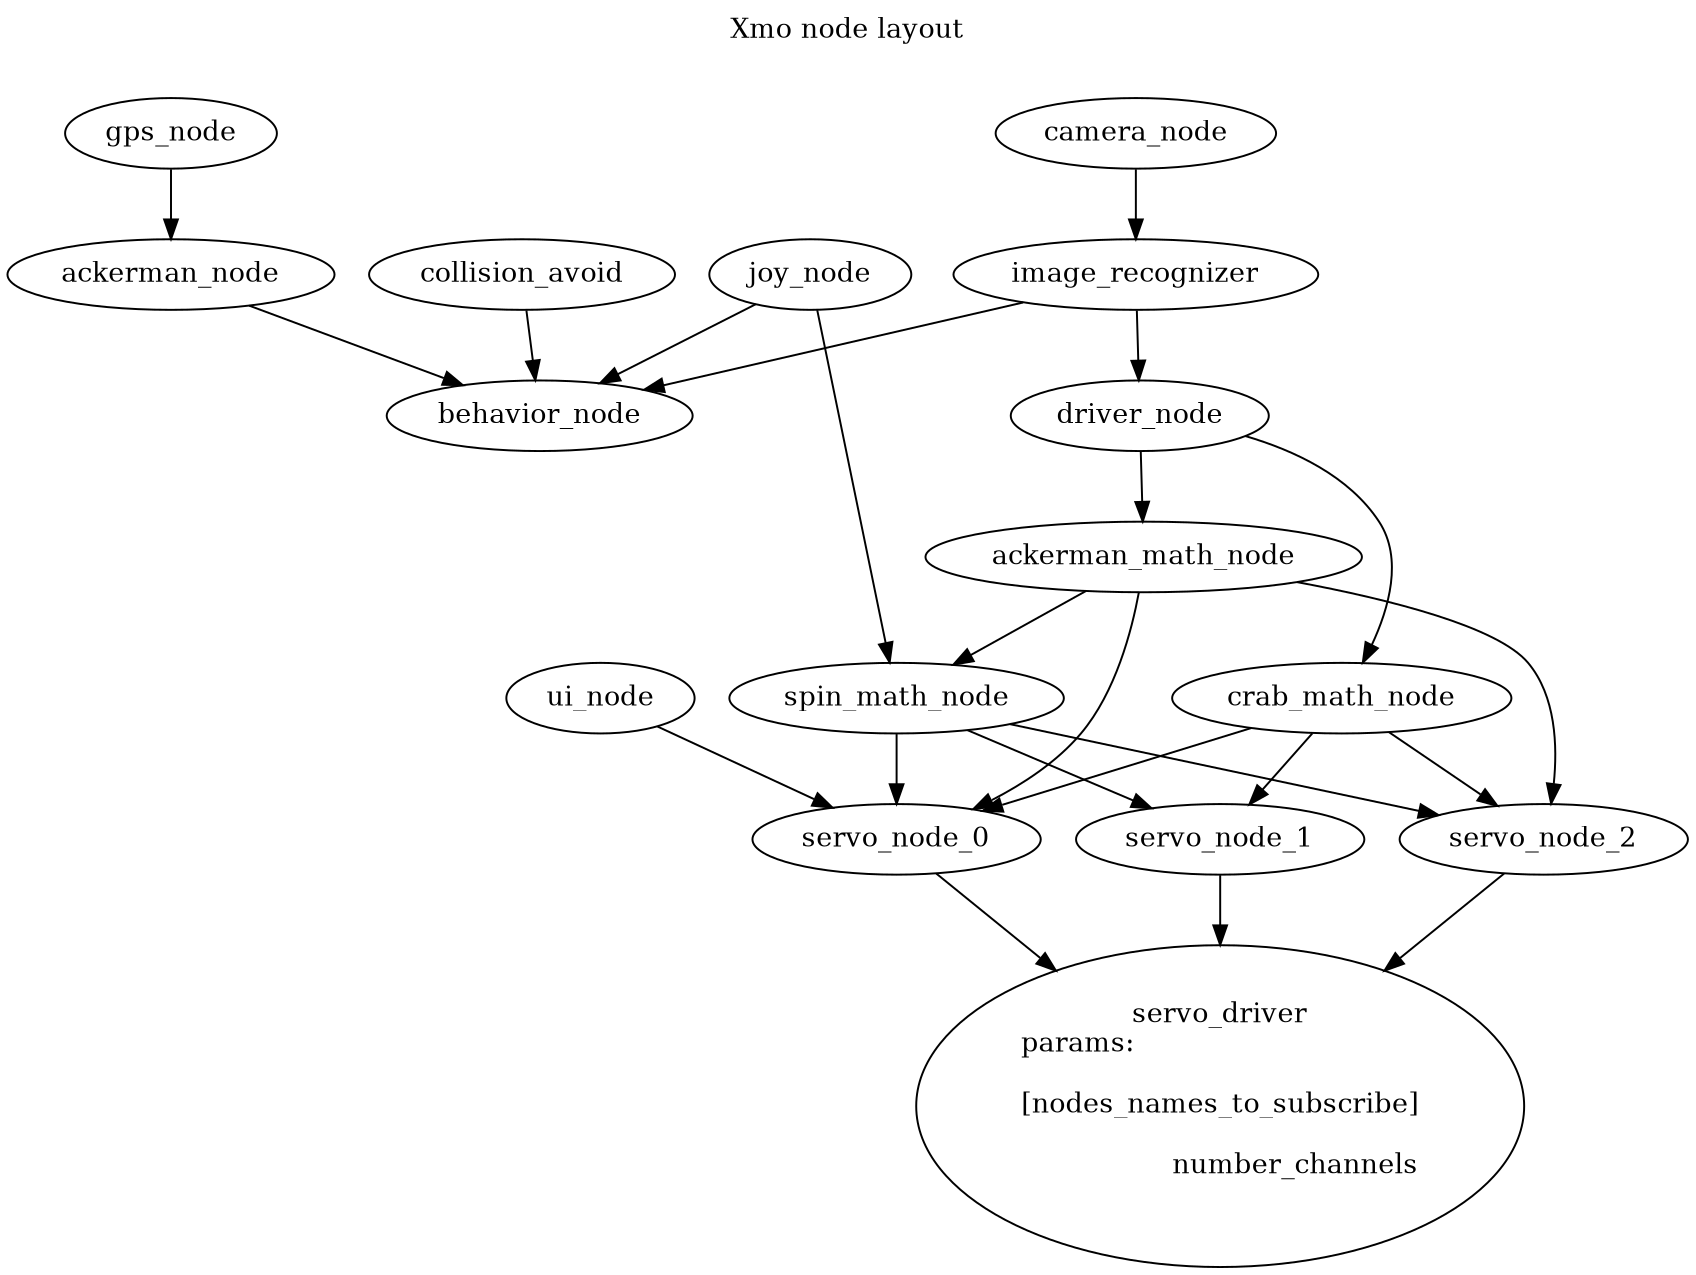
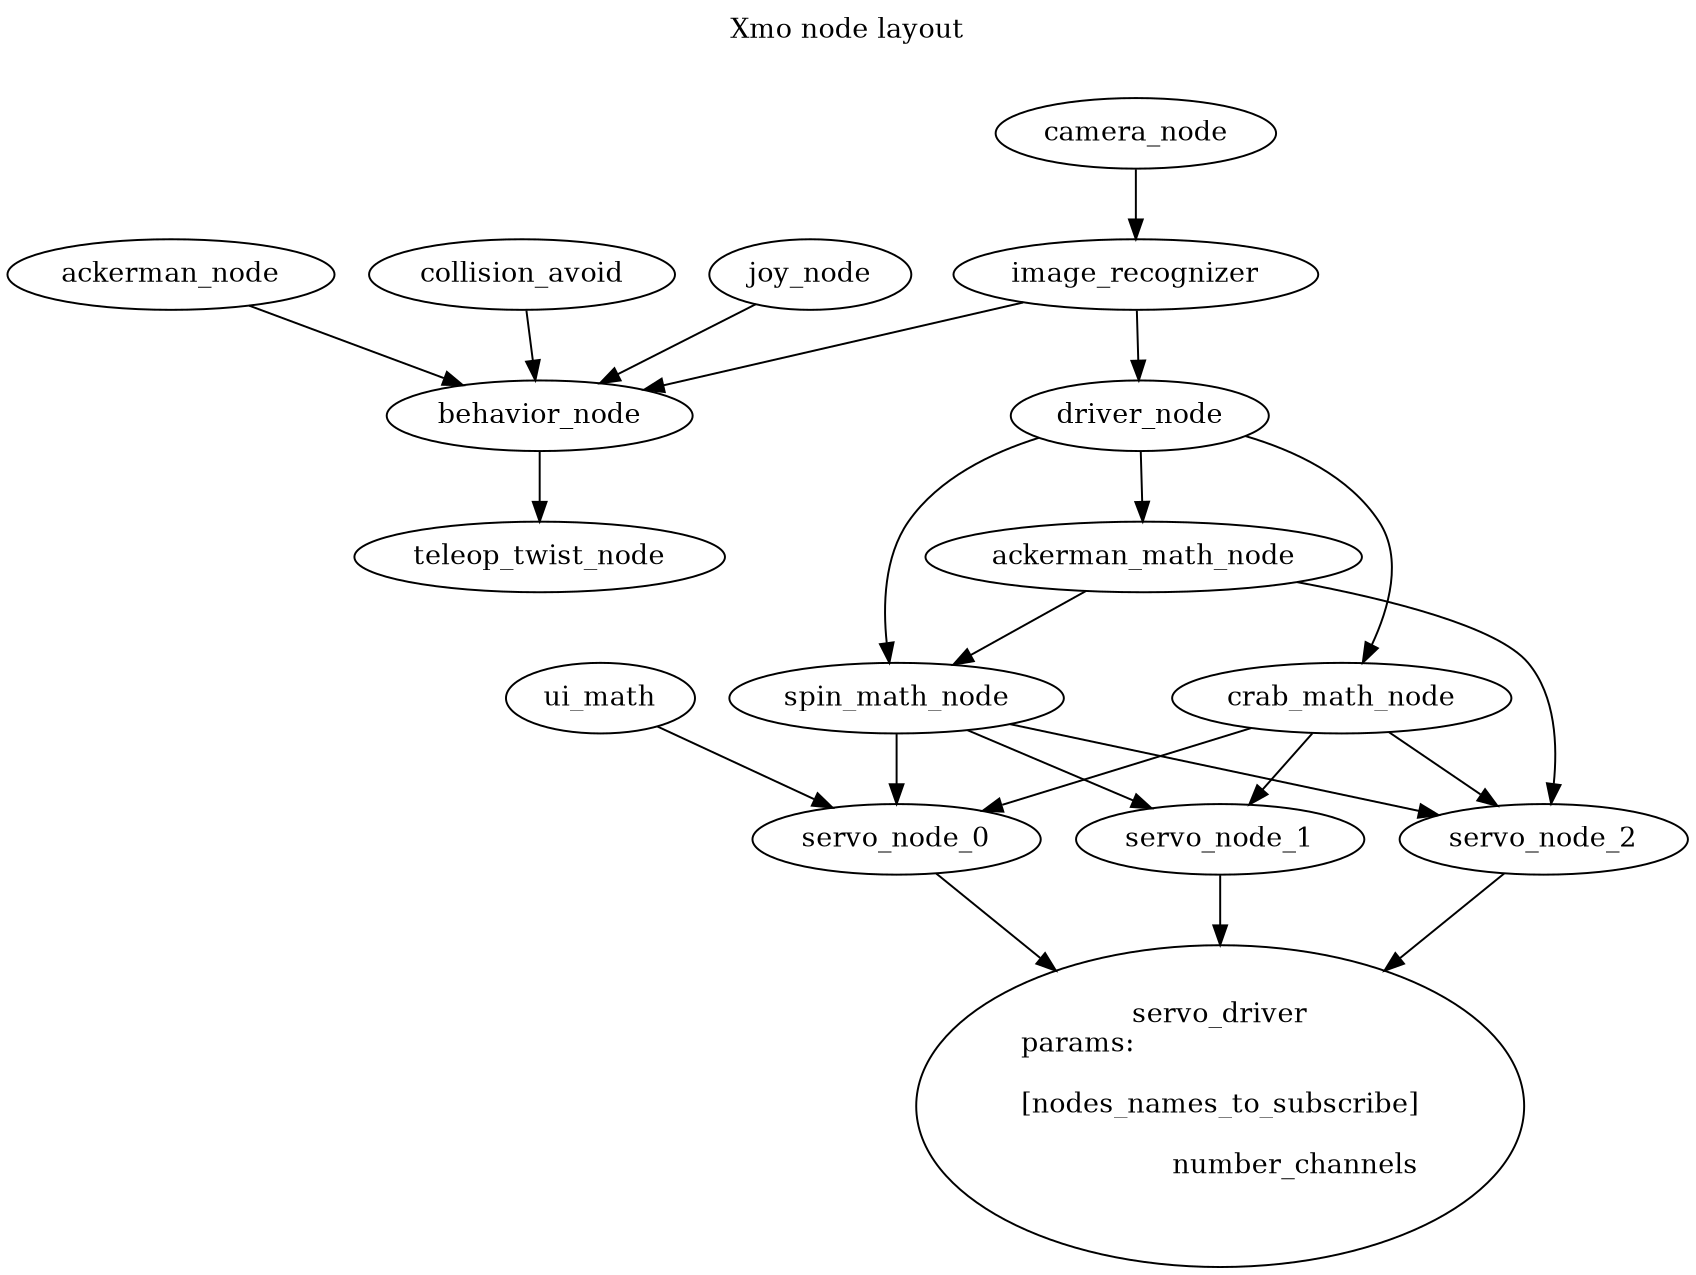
node "gps_node": removed
edge "joy_node" -> "spin_math_node": now "driver_node" -> "spin_math_node"
node "teleop_twist_node": added
node "ui_node": label "ui_node" -> "ui_math"
edge "ackerman_math_node" -> "servo_node_0": removed
